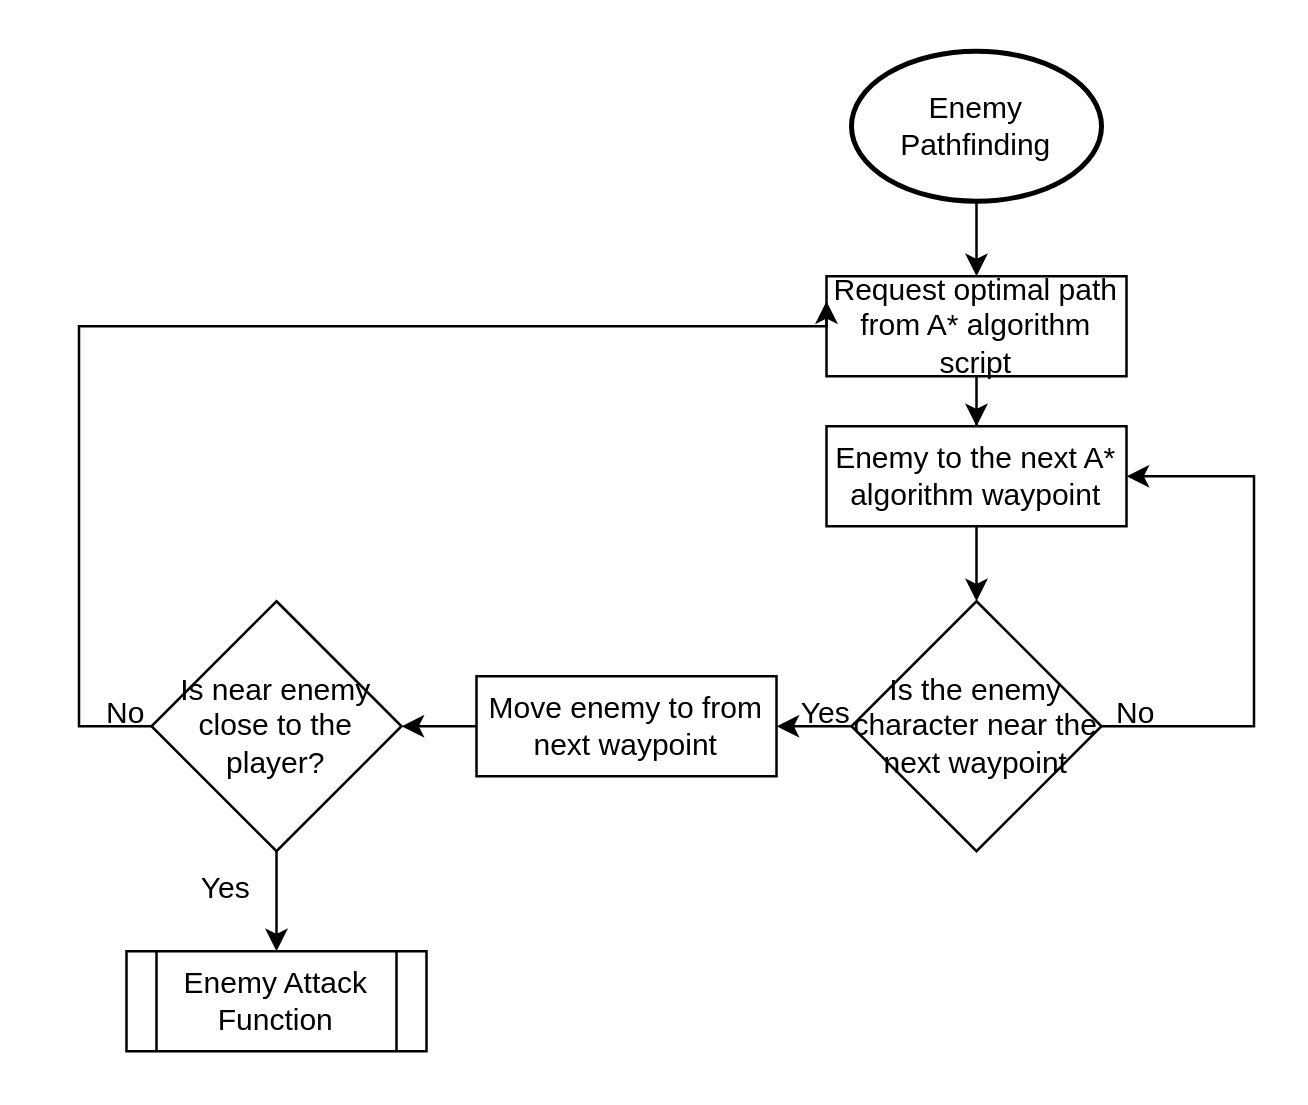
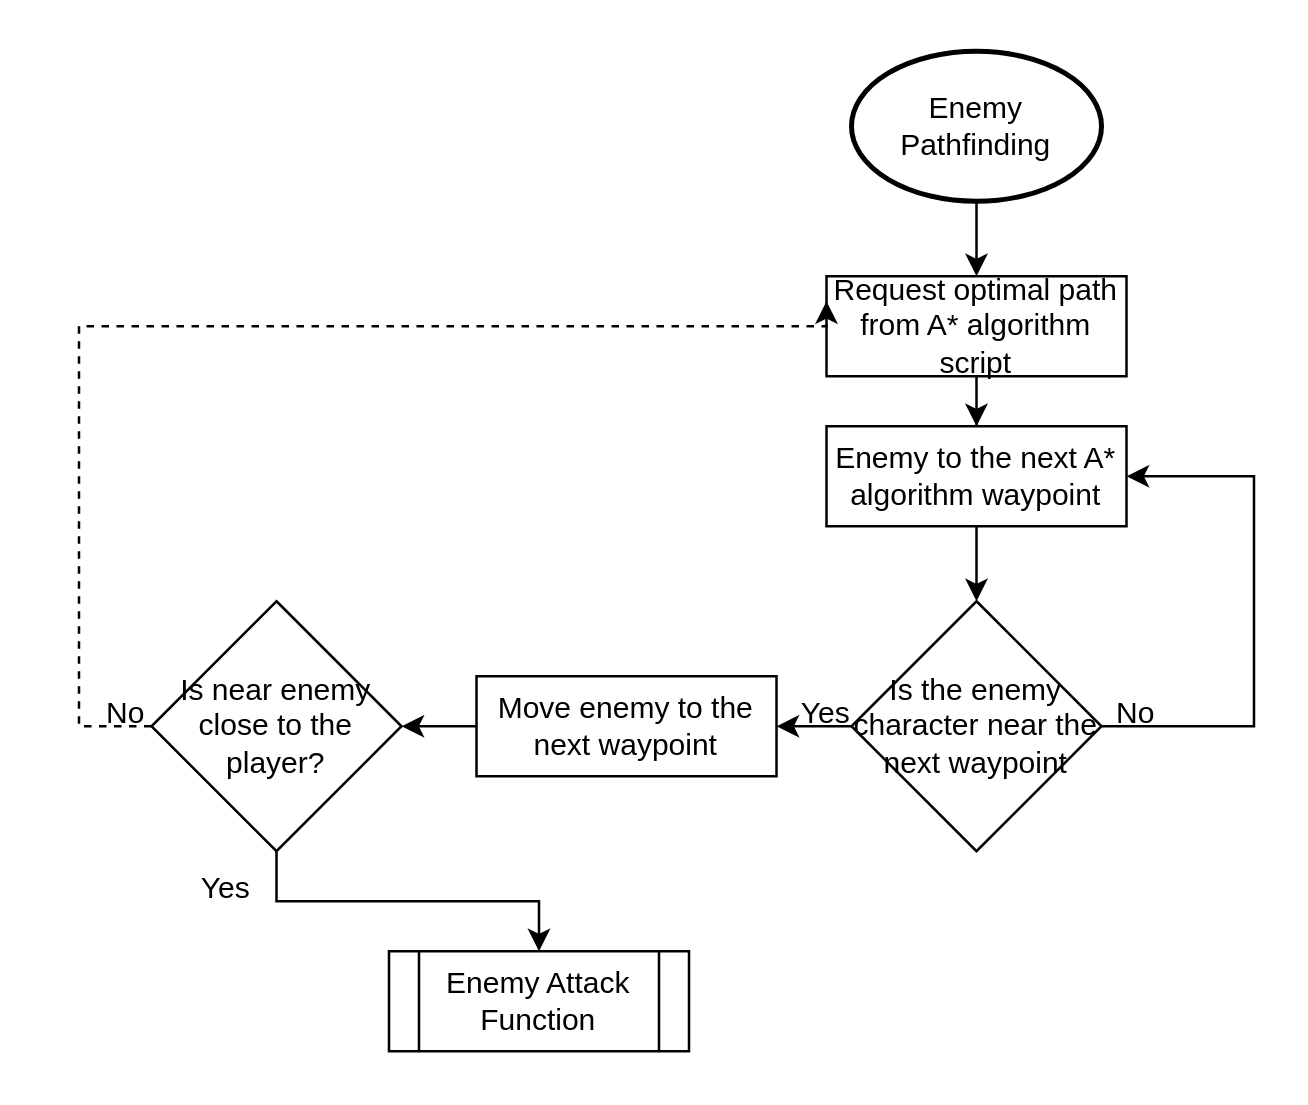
edge "Is near enemy close to the player?" -> "Request optimal path from A* algorithm script": style solid -> dashed
node "Move enemy to from next waypoint": label "Move enemy to from next waypoint" -> "Move enemy to the next waypoint"
node "Enemy Attack Function": moved (276, 1001) -> (539, 1001)
